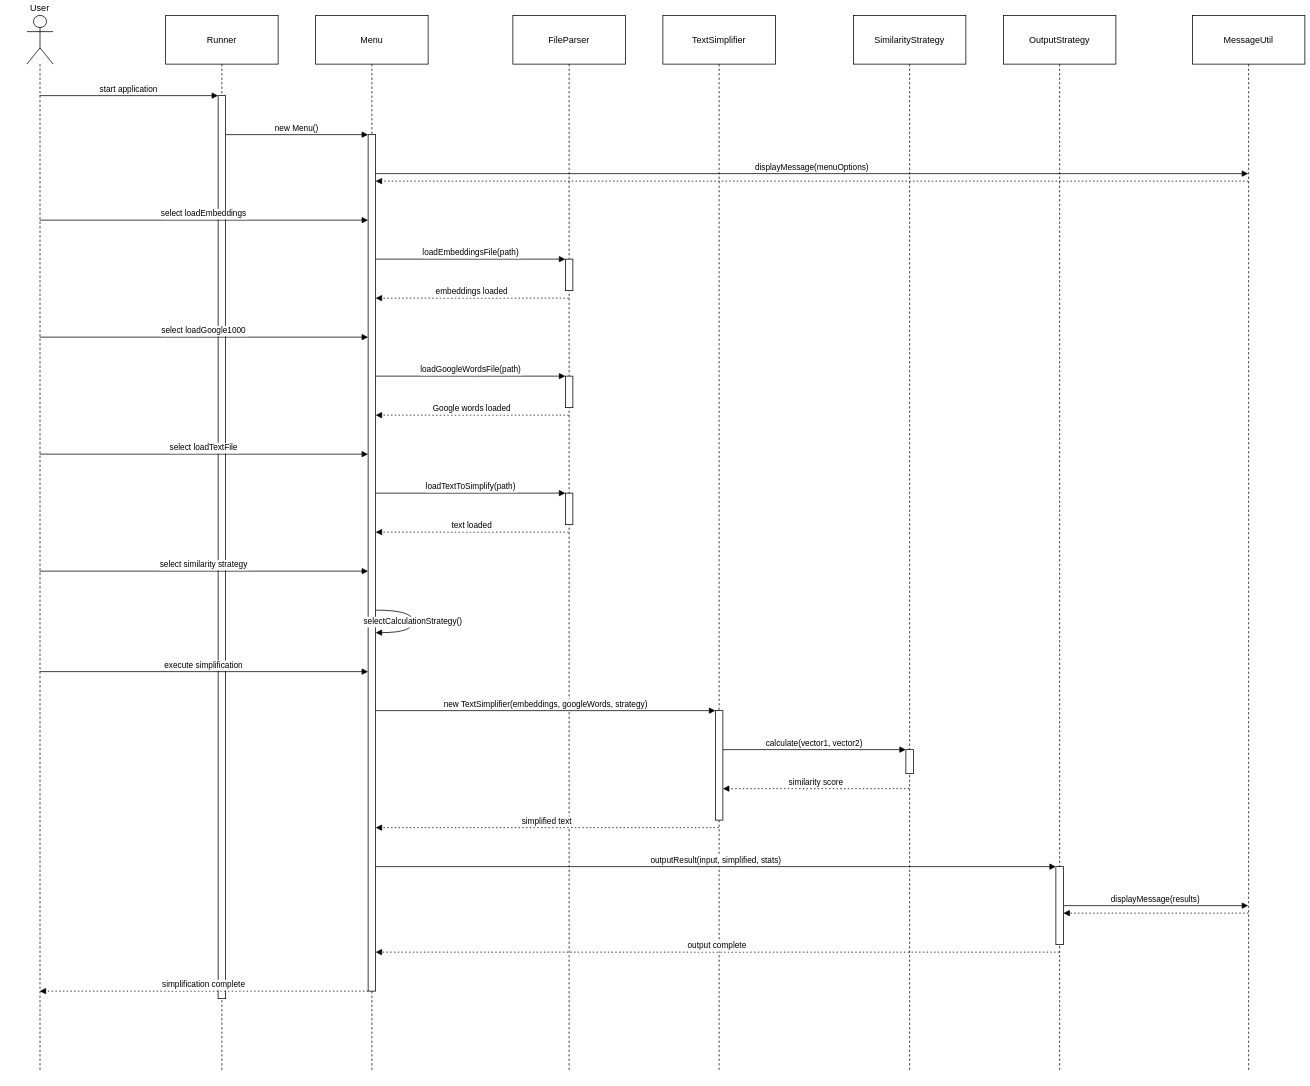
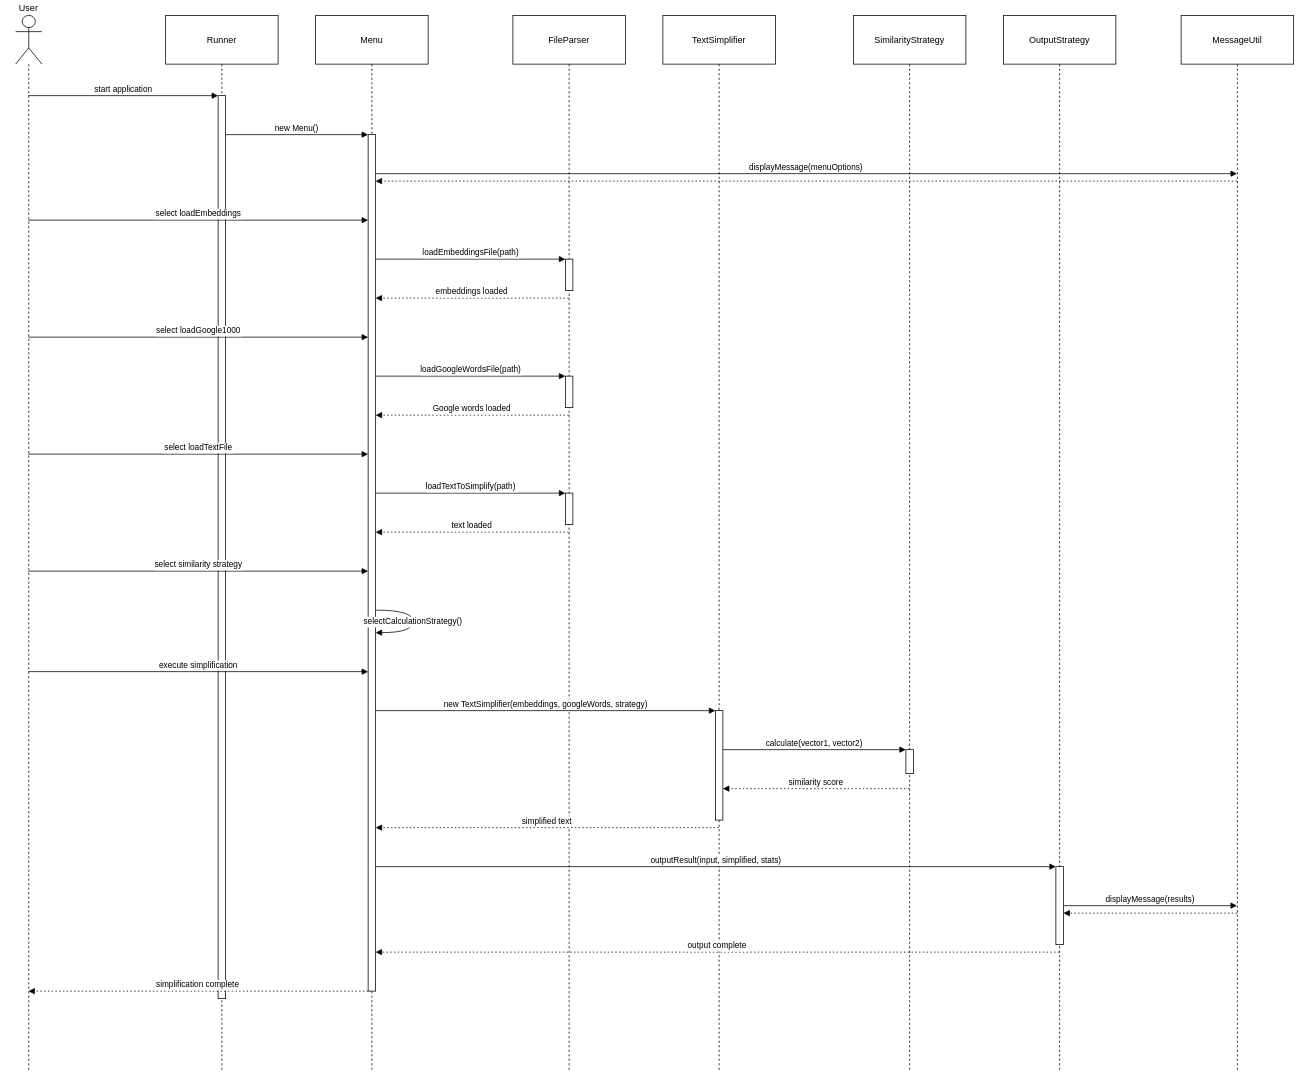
node "User": moved (40, 543) -> (29, 543)
node "MessageUtil": moved (1248, 543) -> (1237, 543)
